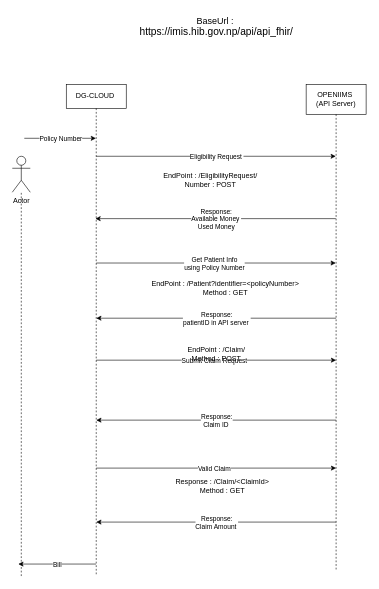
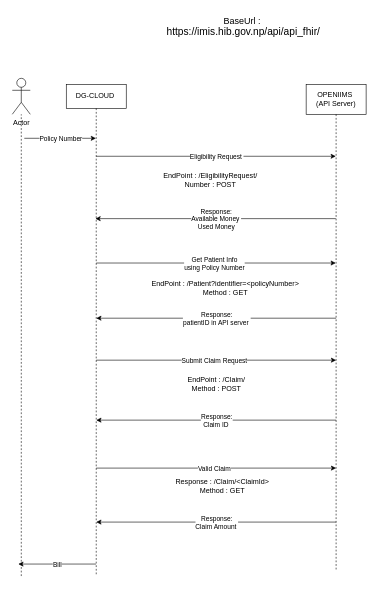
node "BaseUrl : https://imis.hib.gov.np/api/api_fhir/": moved (216, 27) -> (243, 27)
node "Actor": moved (21, 174) -> (21, 96)
node "EndPoint : /Claim/ Method : POST": moved (216, 354) -> (216, 384)
